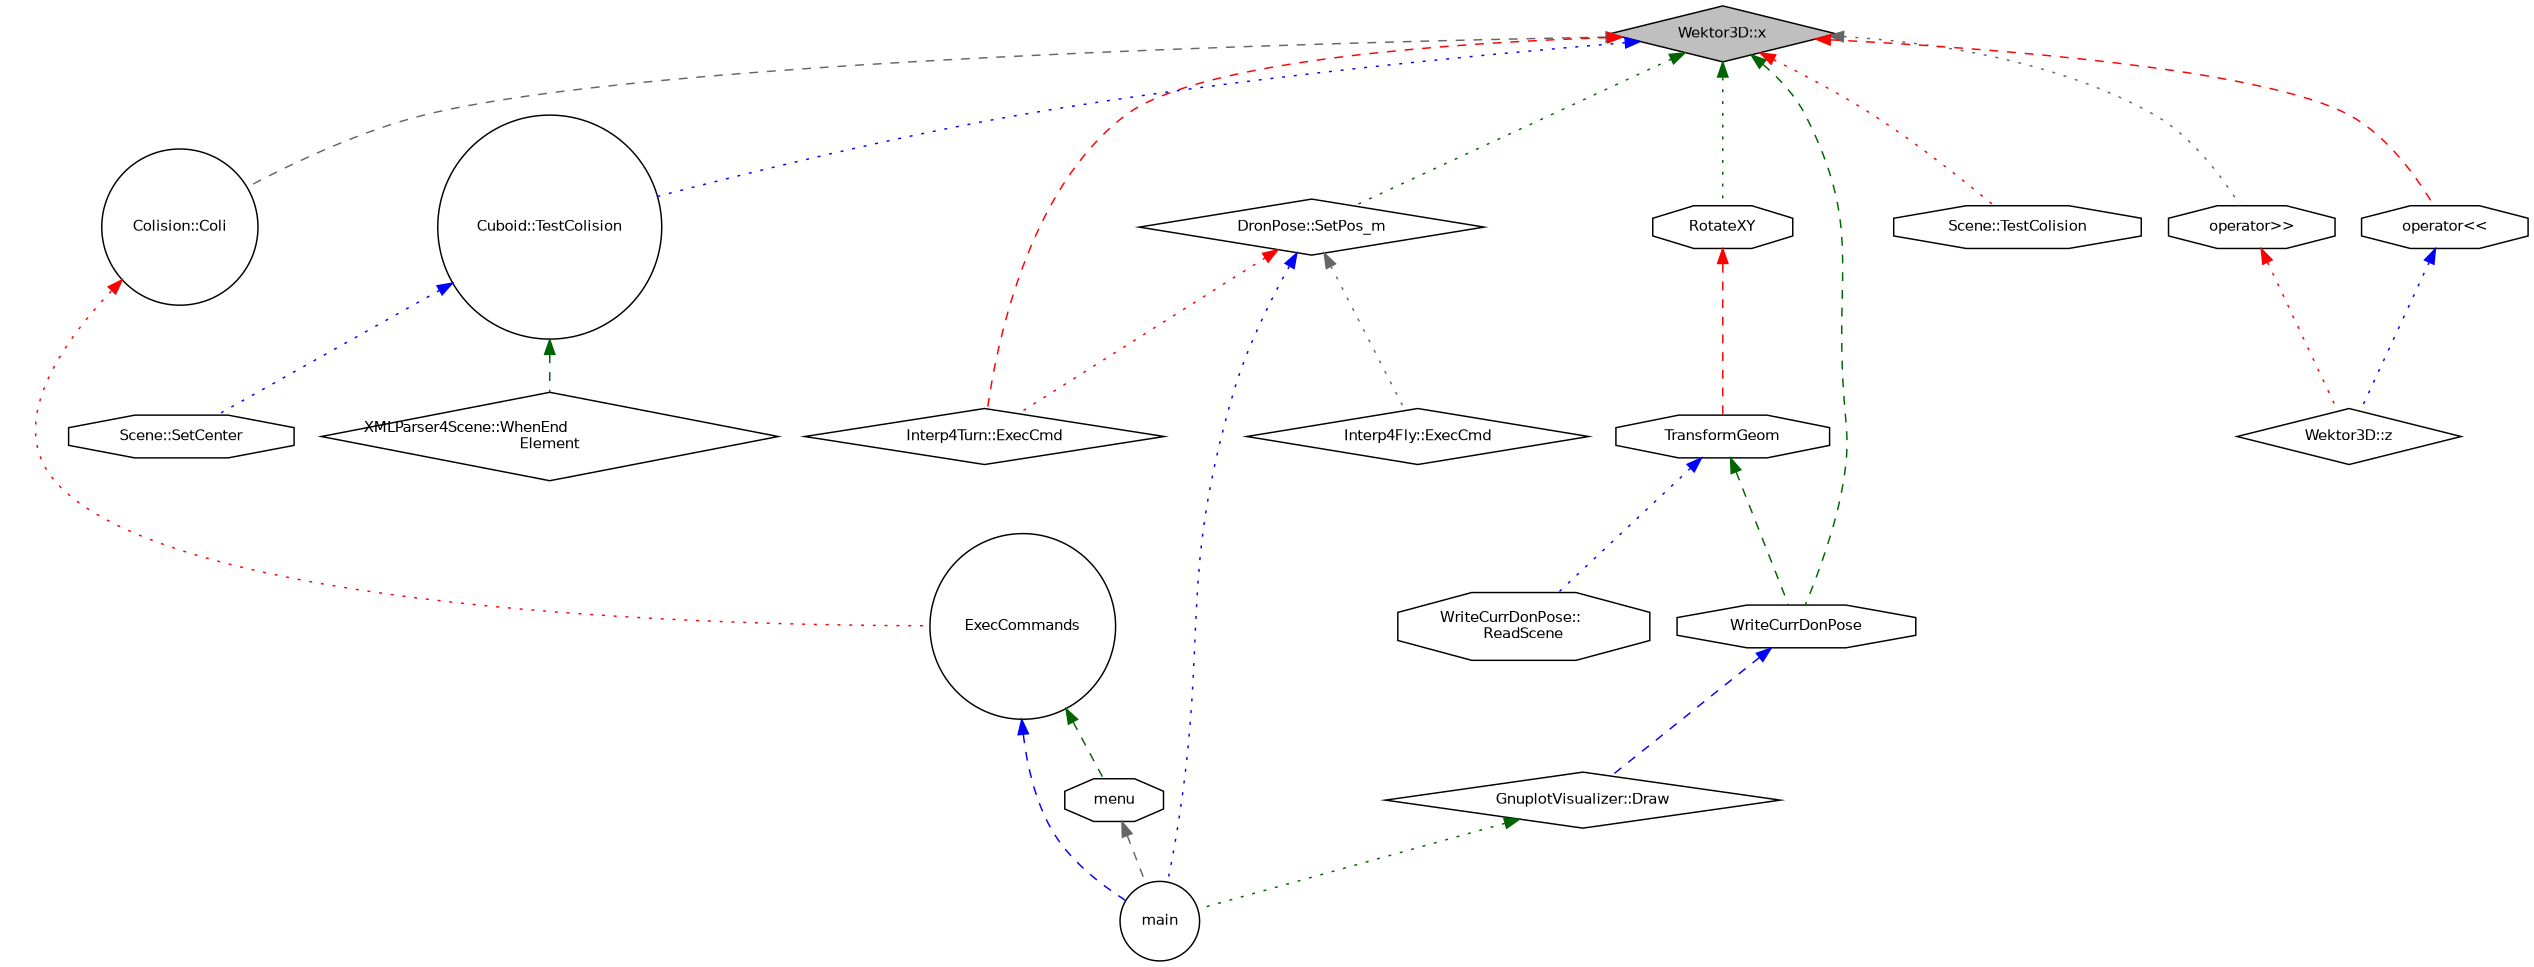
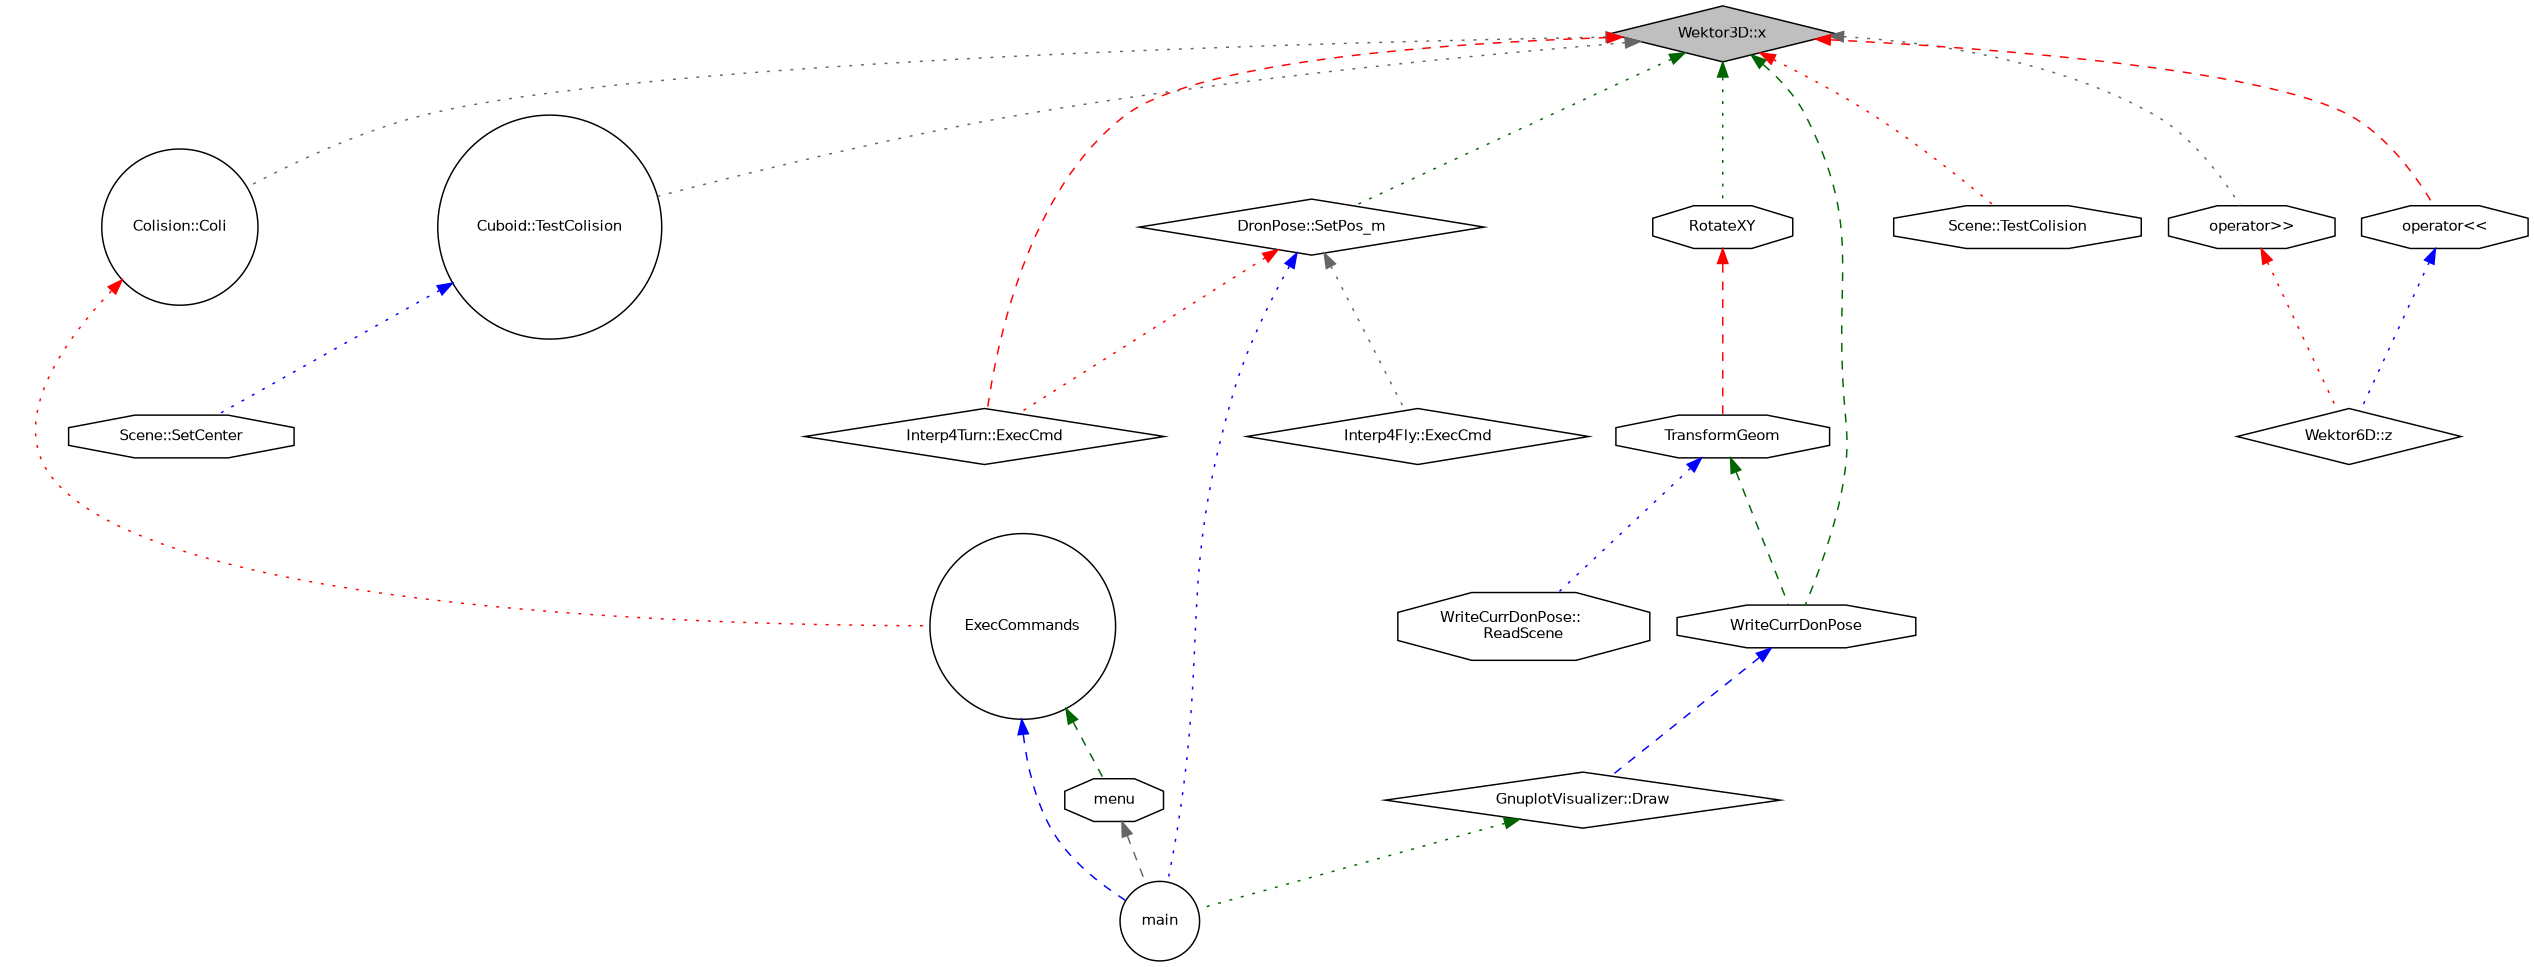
edge "Colision::Coli" -> "Wektor3D::x": style dashed -> dotted
edge "Cuboid::TestColision" -> "Wektor3D::x": color blue -> gray40
node "XMLParser4Scene::WhenEnd Element": removed
node "Wektor3D::z": label "Wektor3D::z" -> "Wektor6D::z"
